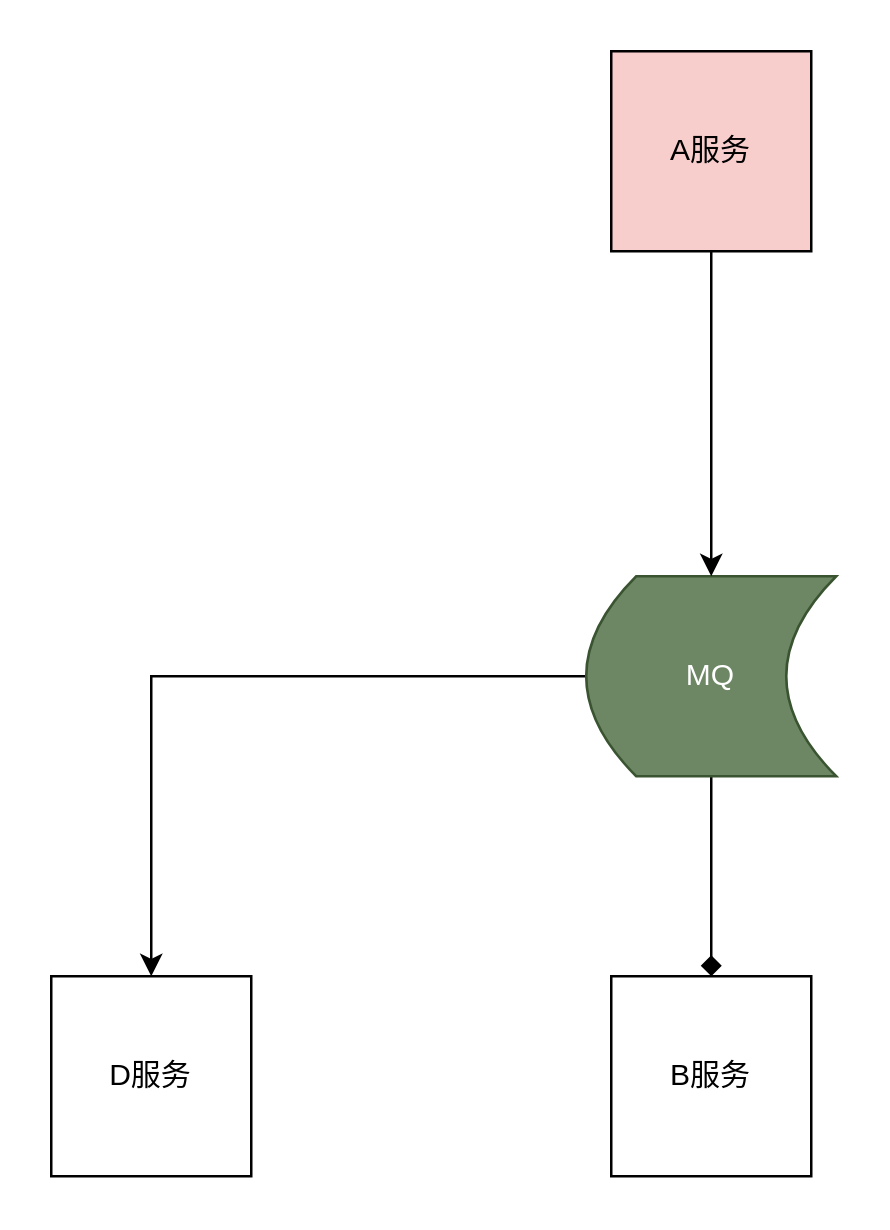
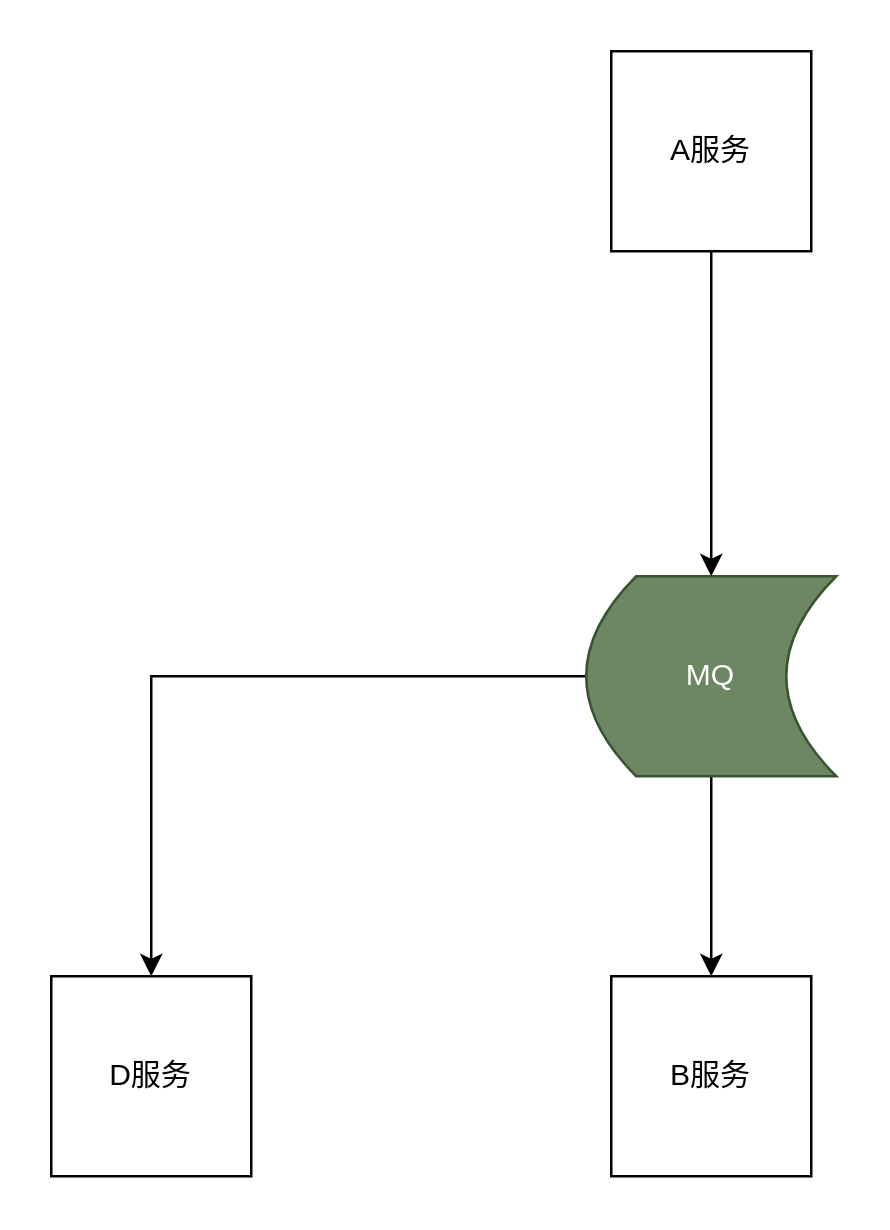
node "A服务": fillcolor #f8cecc -> #ffffff
edge "MQ" -> "B服务": arrowhead diamond -> classic
